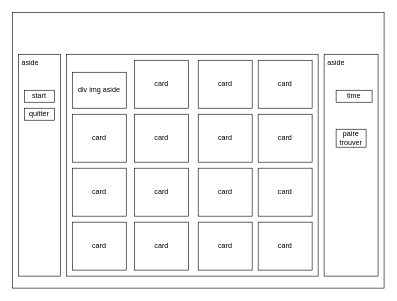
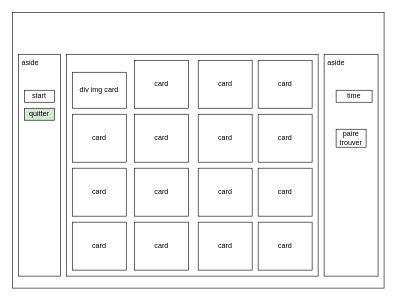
node "div img aside": label "div img aside" -> "div img card"
node "quitter": fillcolor #ffffff -> #d5e8d4
